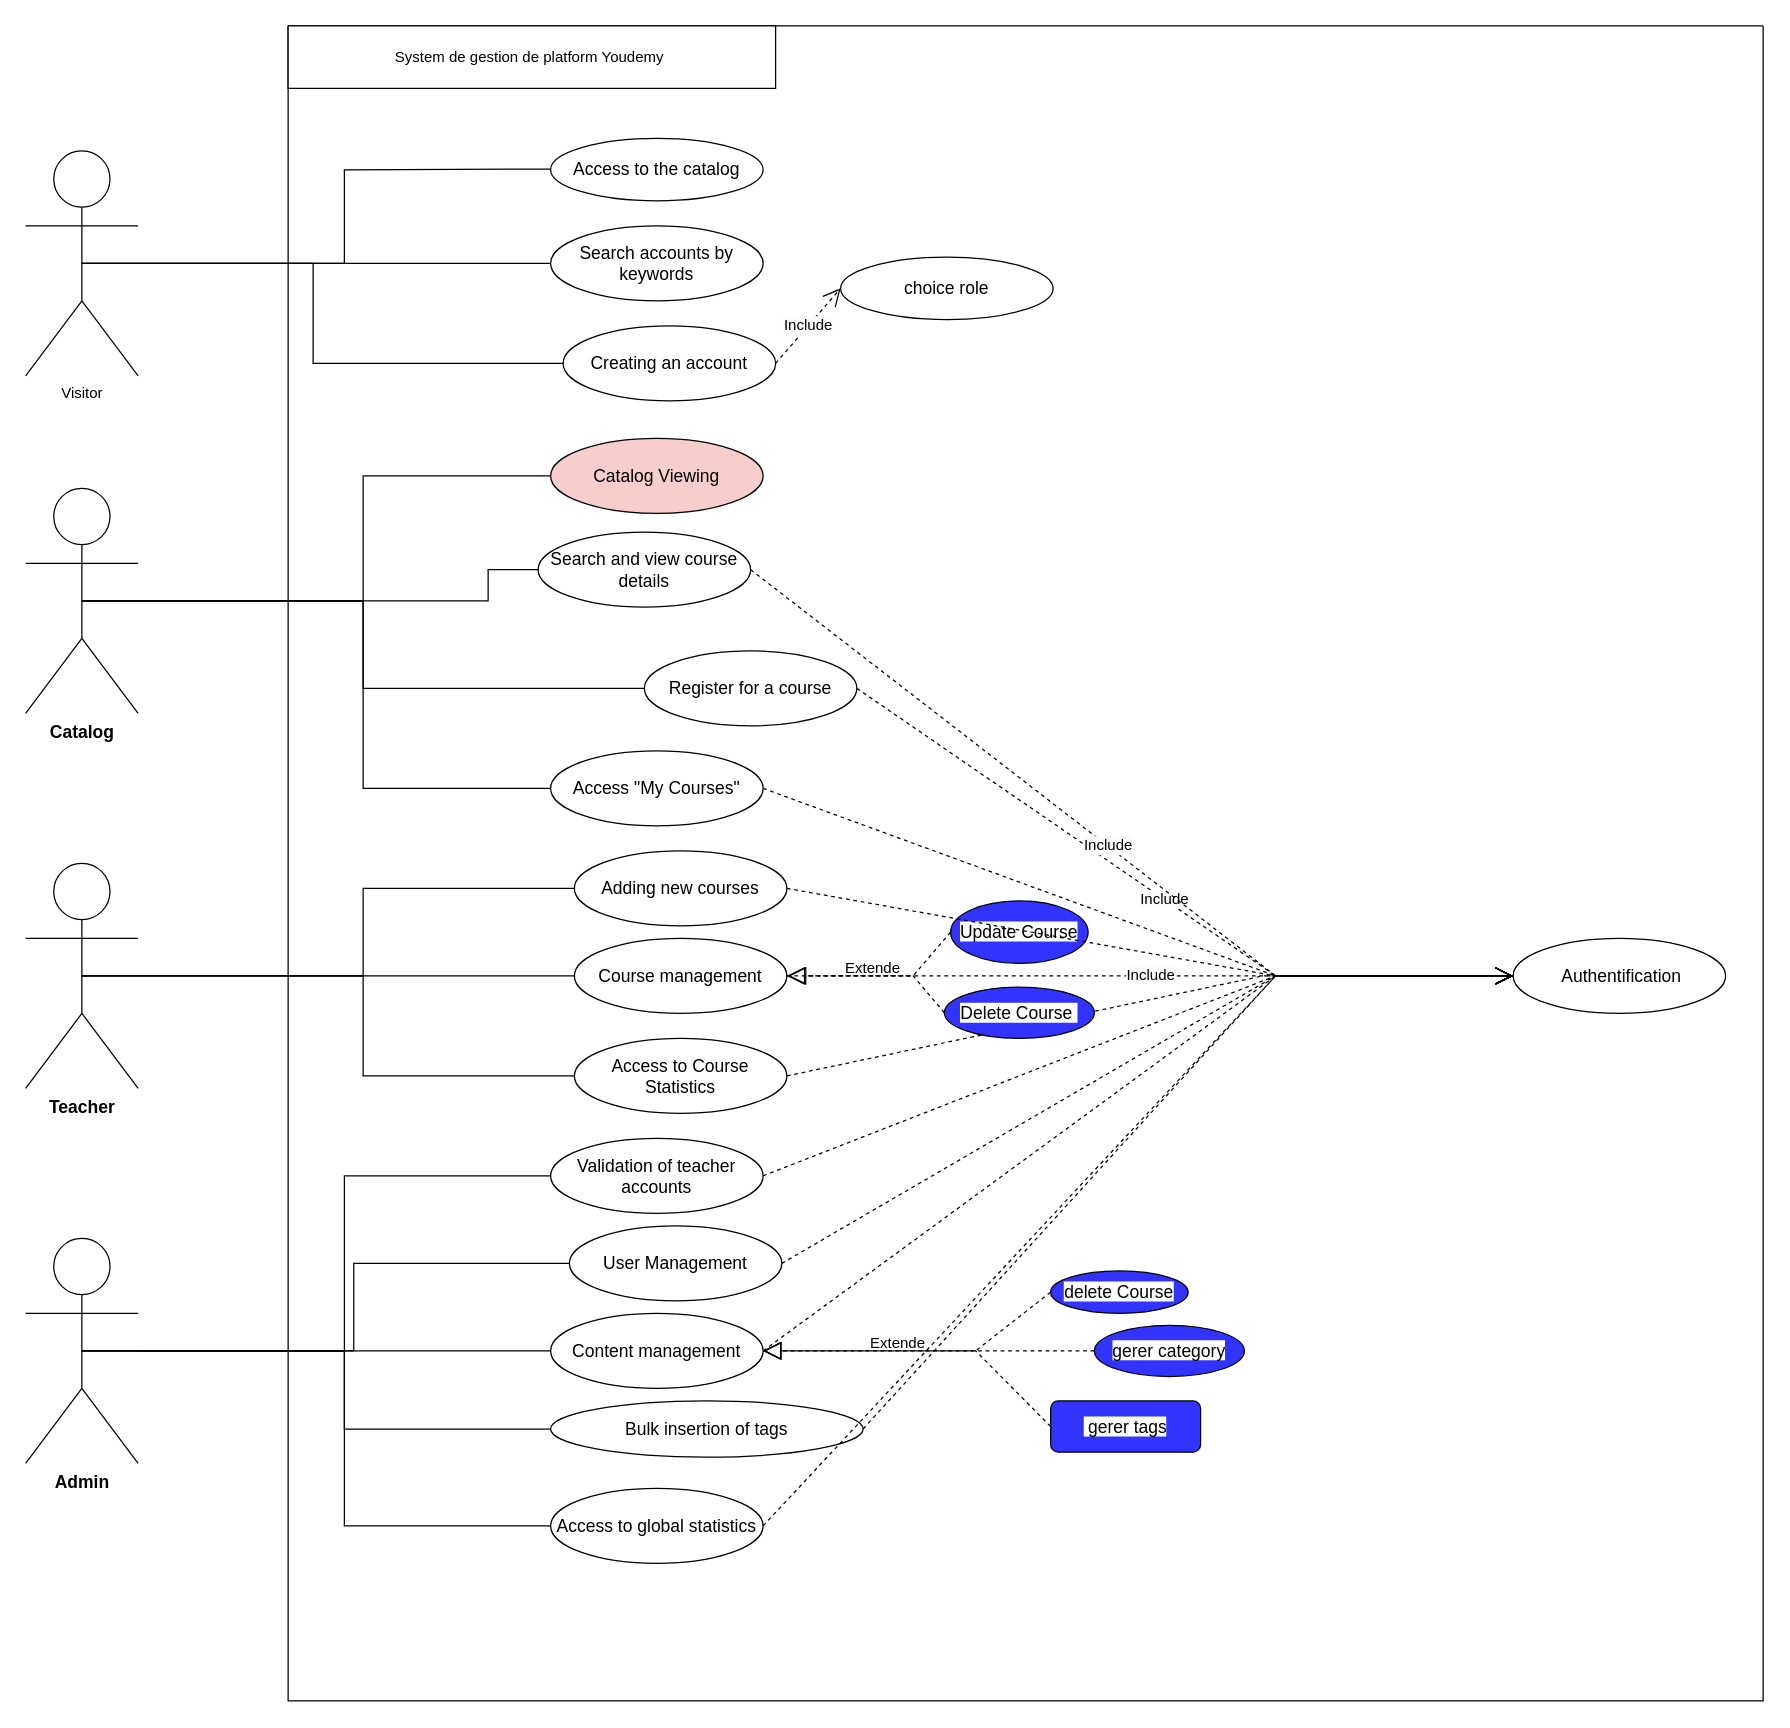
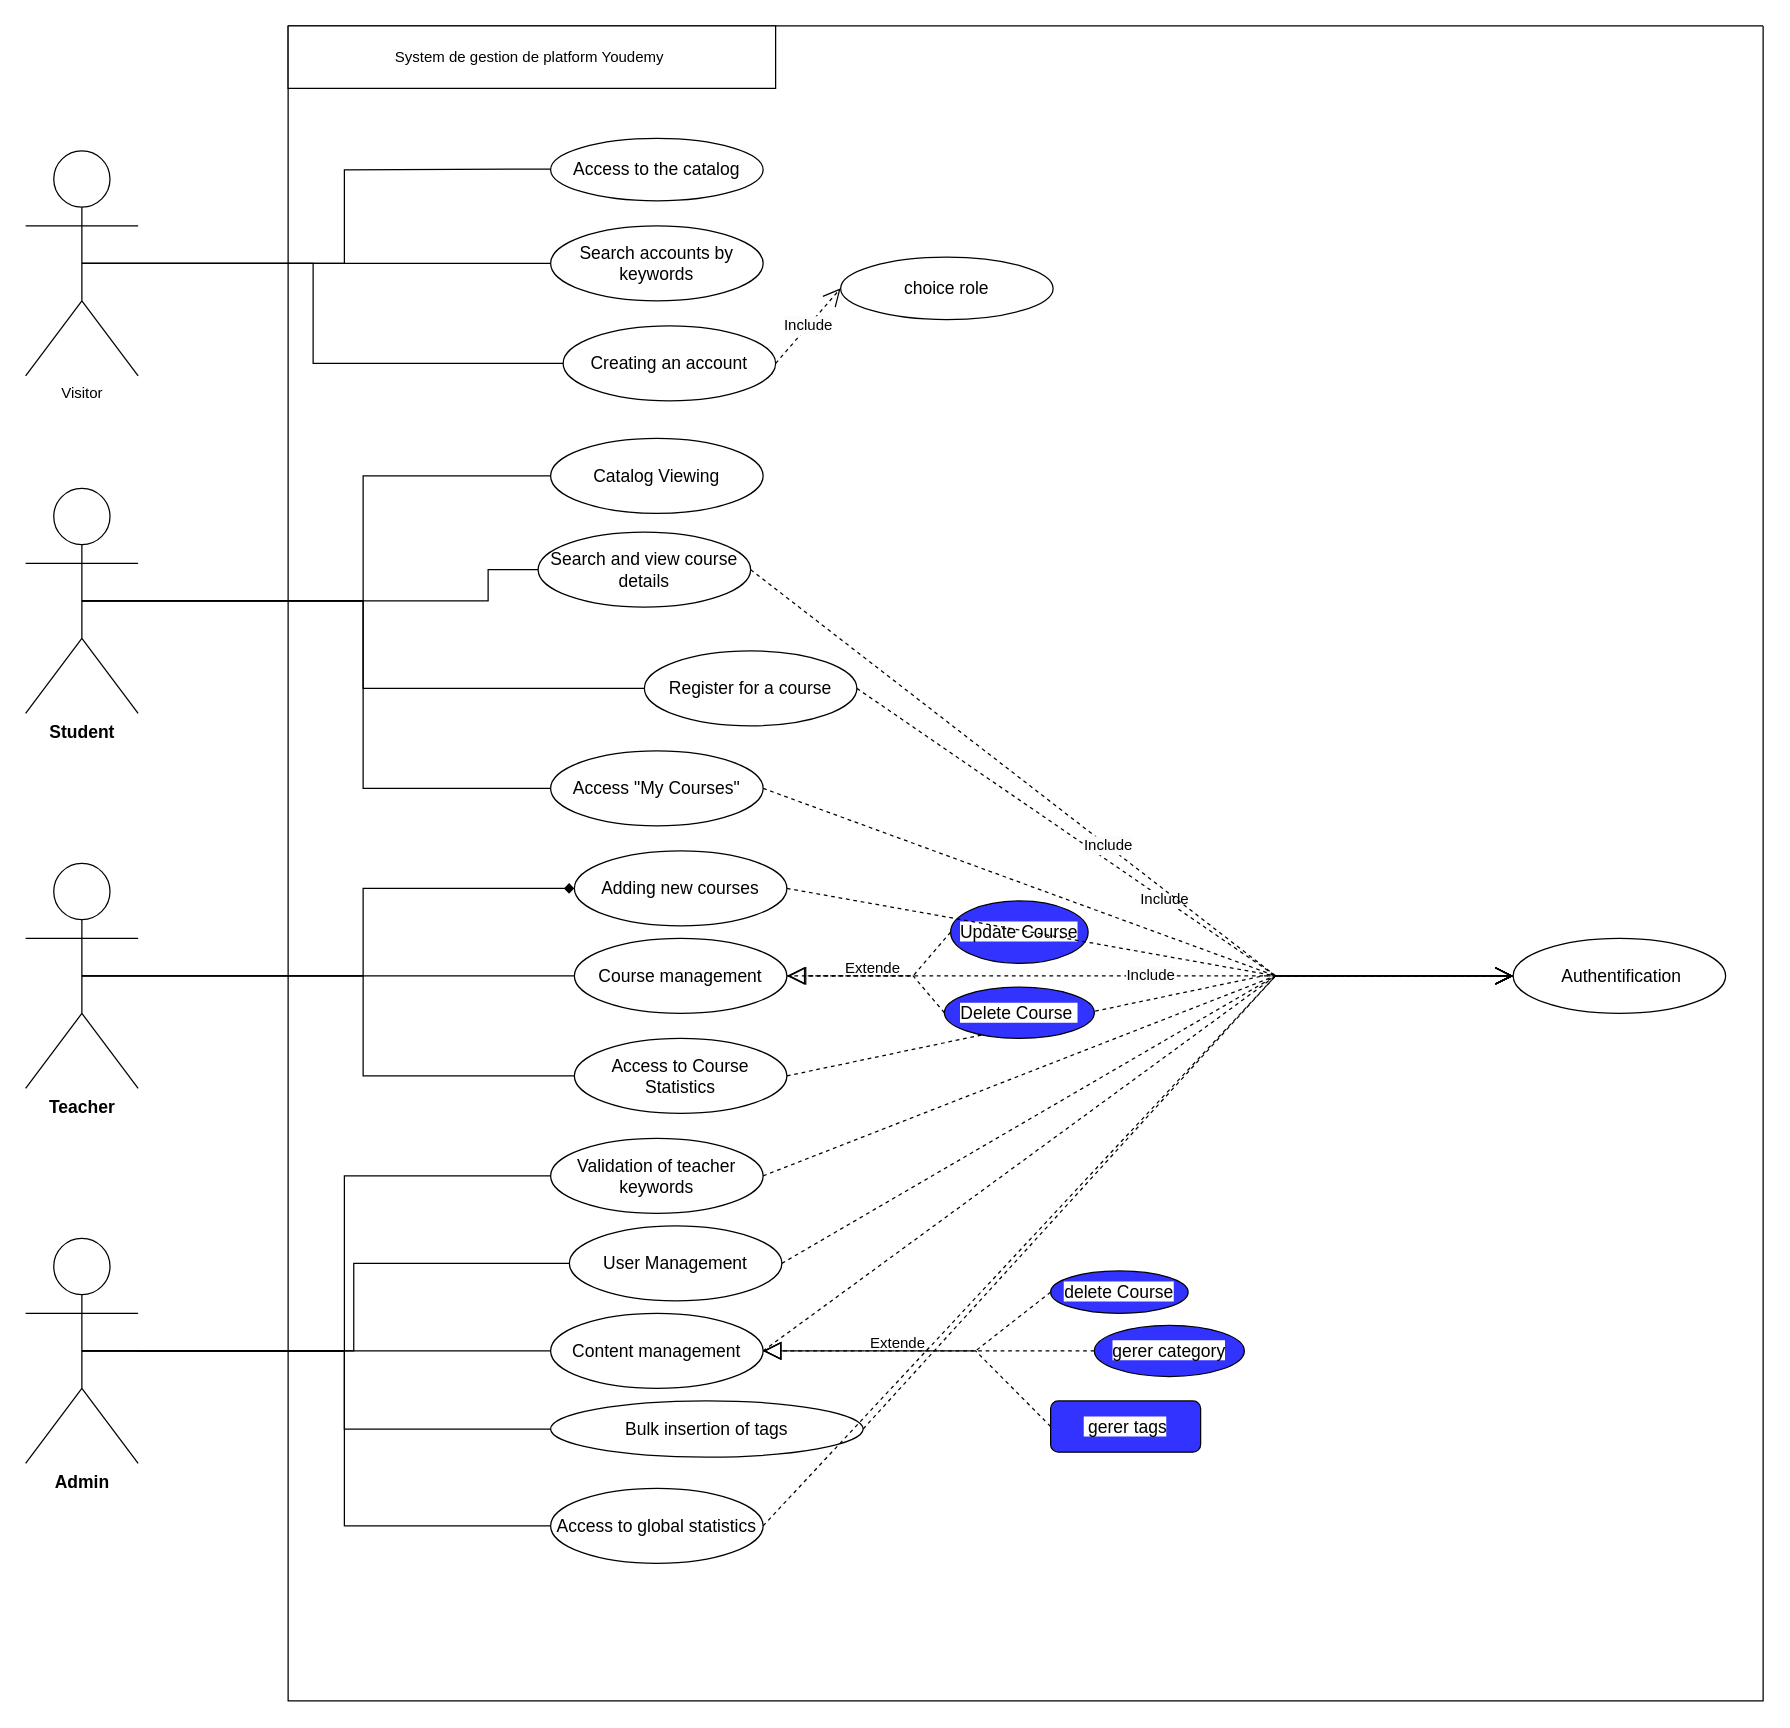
node "Catalog Viewing": fillcolor #f8cecc -> #ffffff
node "Catalog": label "Catalog" -> "Student"
edge "Adding new courses" -- "Teacher": arrowhead none -> diamond
node "Validation of teacher accounts": label "Validation of teacher accounts" -> "Validation of teacher keywords"
